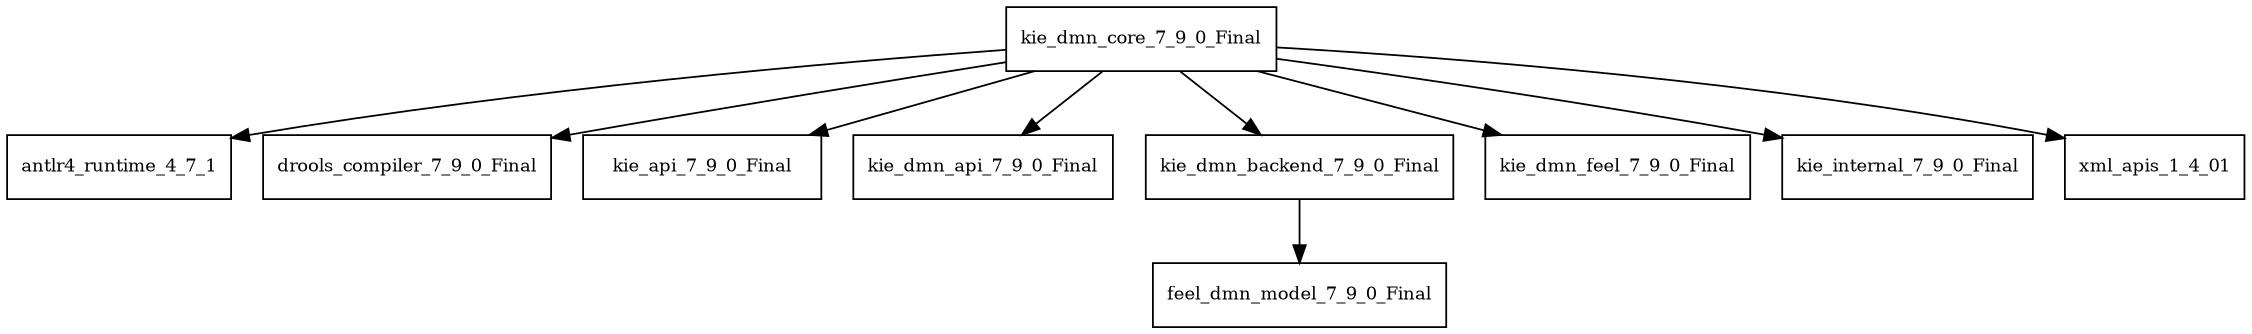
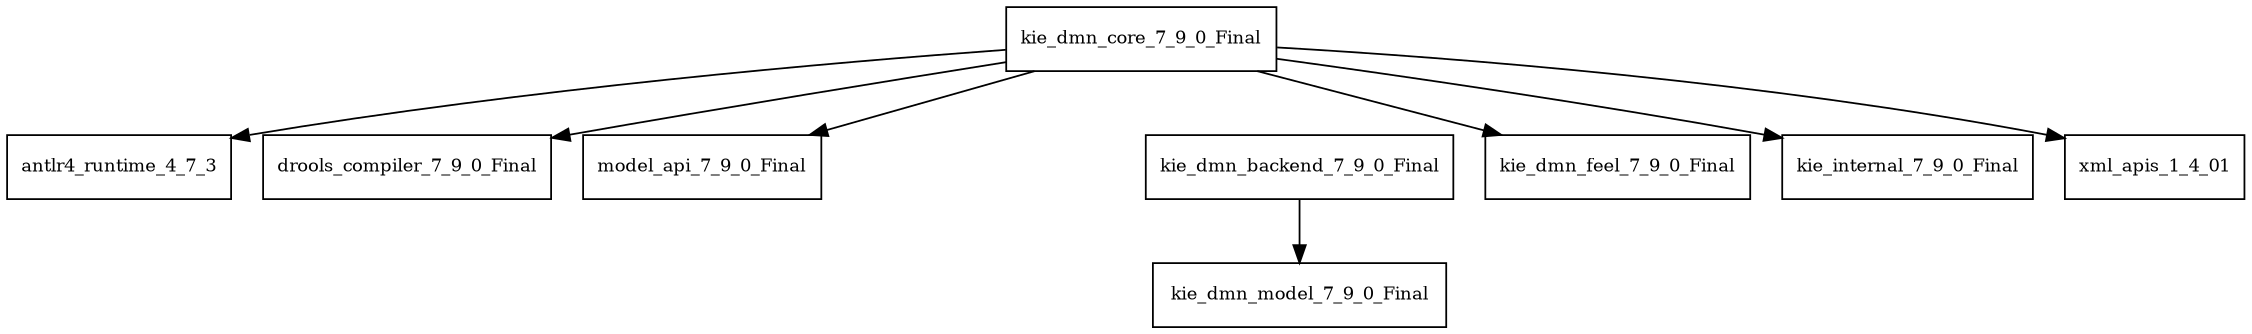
edge "kie_dmn_core_7_9_0_Final" -> "kie_dmn_backend_7_9_0_Final": removed
node "antlr4_runtime_4_7_1": label "antlr4_runtime_4_7_1" -> "antlr4_runtime_4_7_3"
node "kie_api_7_9_0_Final": label "kie_api_7_9_0_Final" -> "model_api_7_9_0_Final"
node "kie_dmn_api_7_9_0_Final": removed
node "feel_dmn_model_7_9_0_Final": label "feel_dmn_model_7_9_0_Final" -> "kie_dmn_model_7_9_0_Final"
